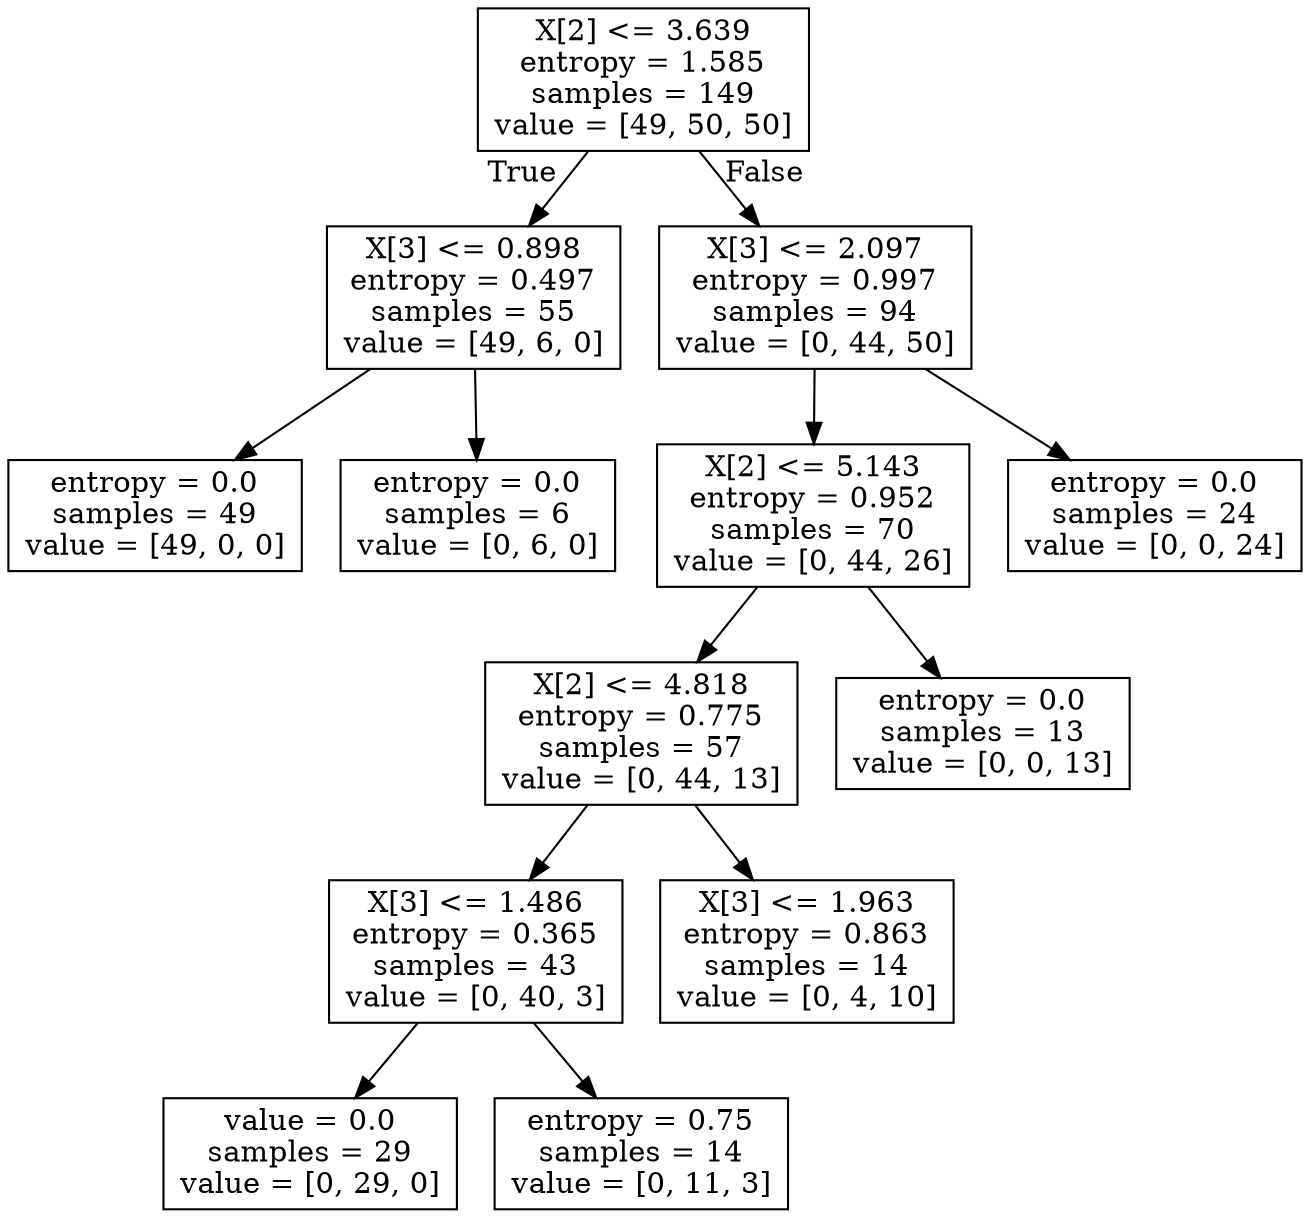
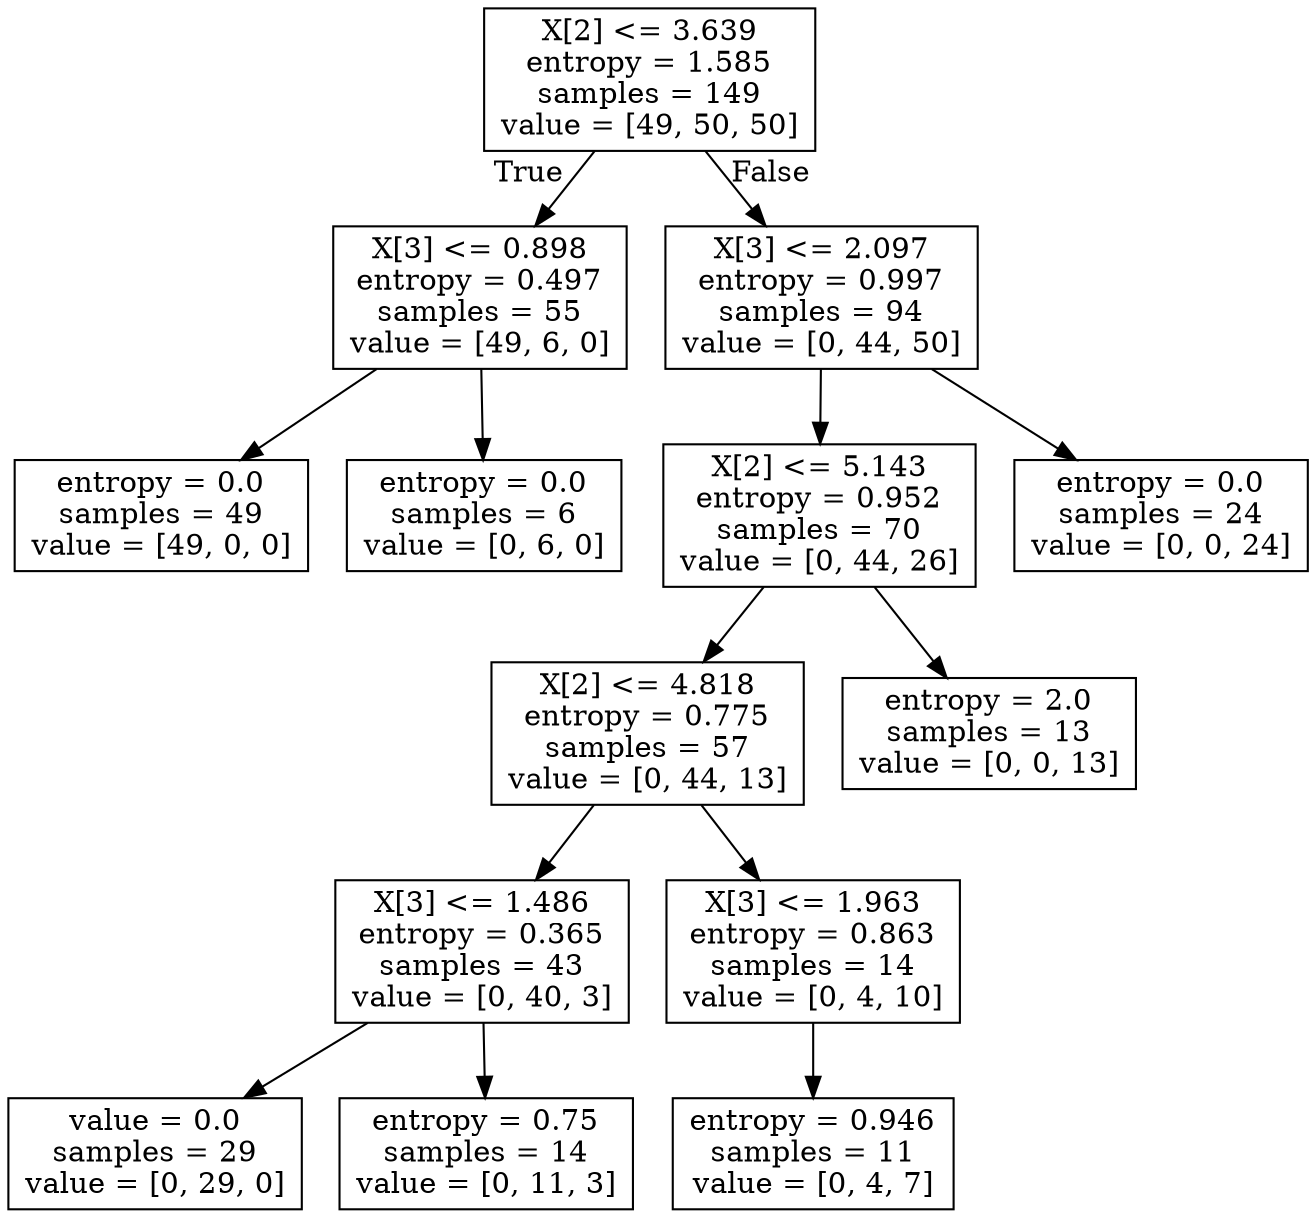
node "entropy = 0.0 samples = 13 value = [0, 0, 13]": label "entropy = 0.0 samples = 13 value = [0, 0, 13]" -> "entropy = 2.0 samples = 13 value = [0, 0, 13]"
node "entropy = 0.946 samples = 11 value = [0, 4, 7]": added
